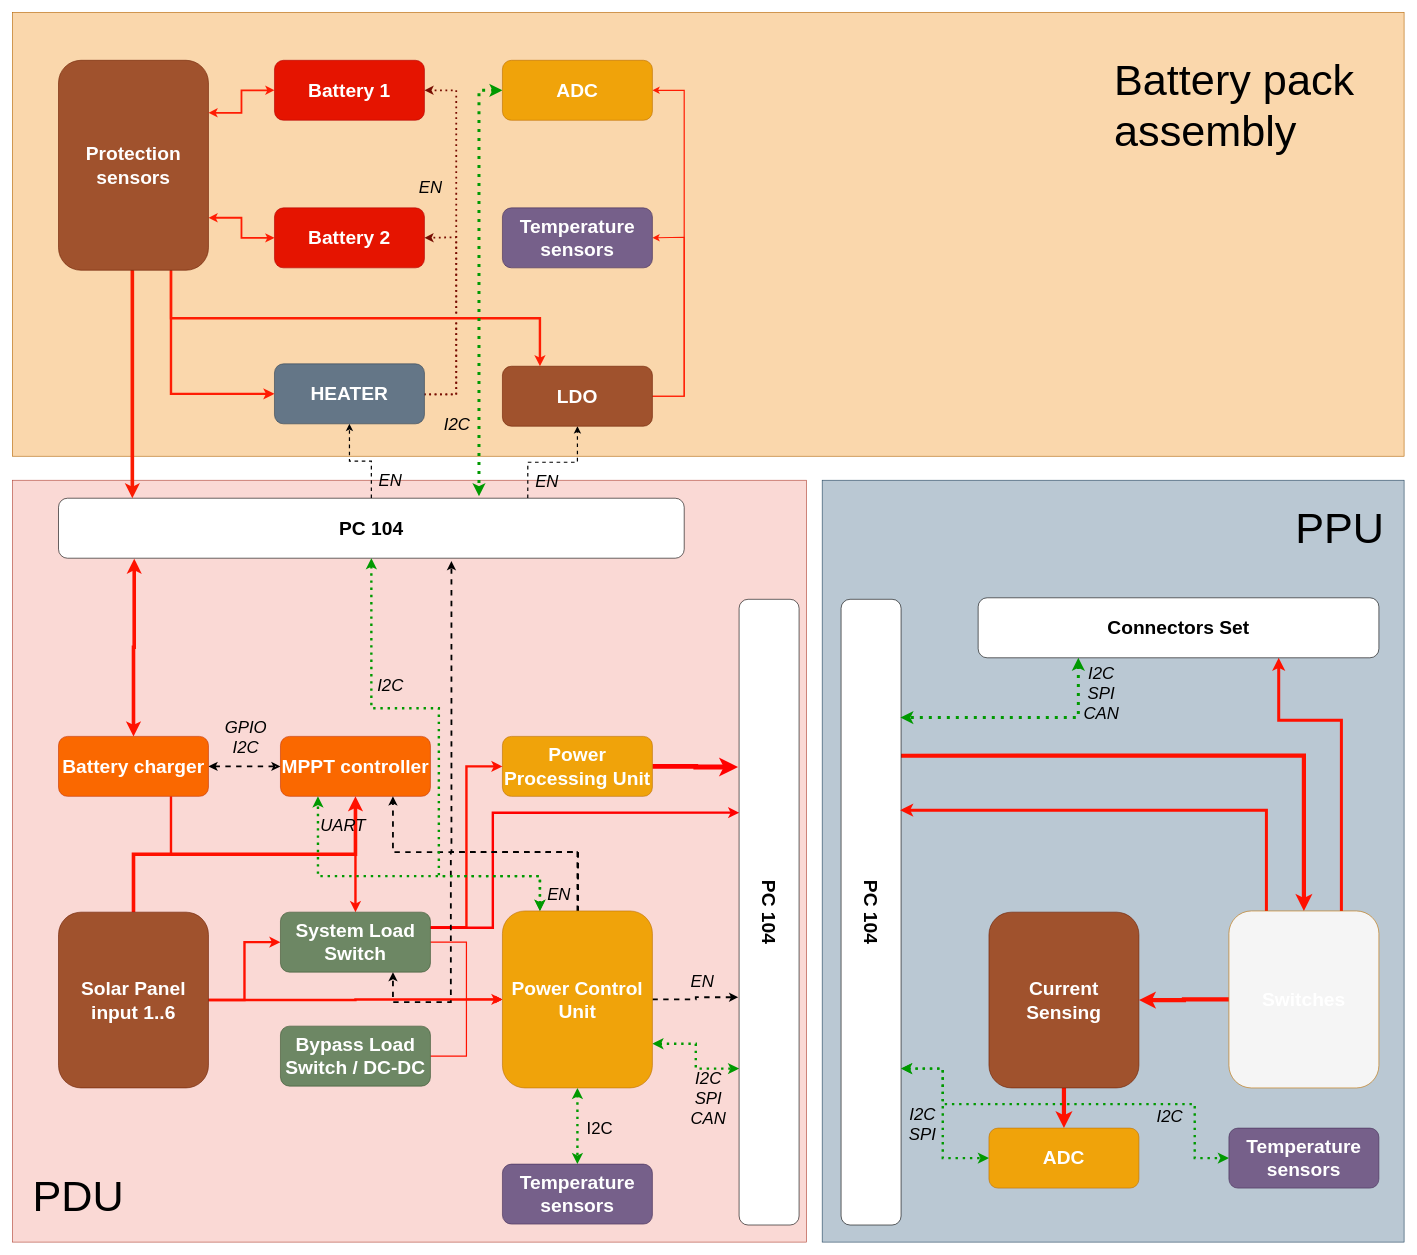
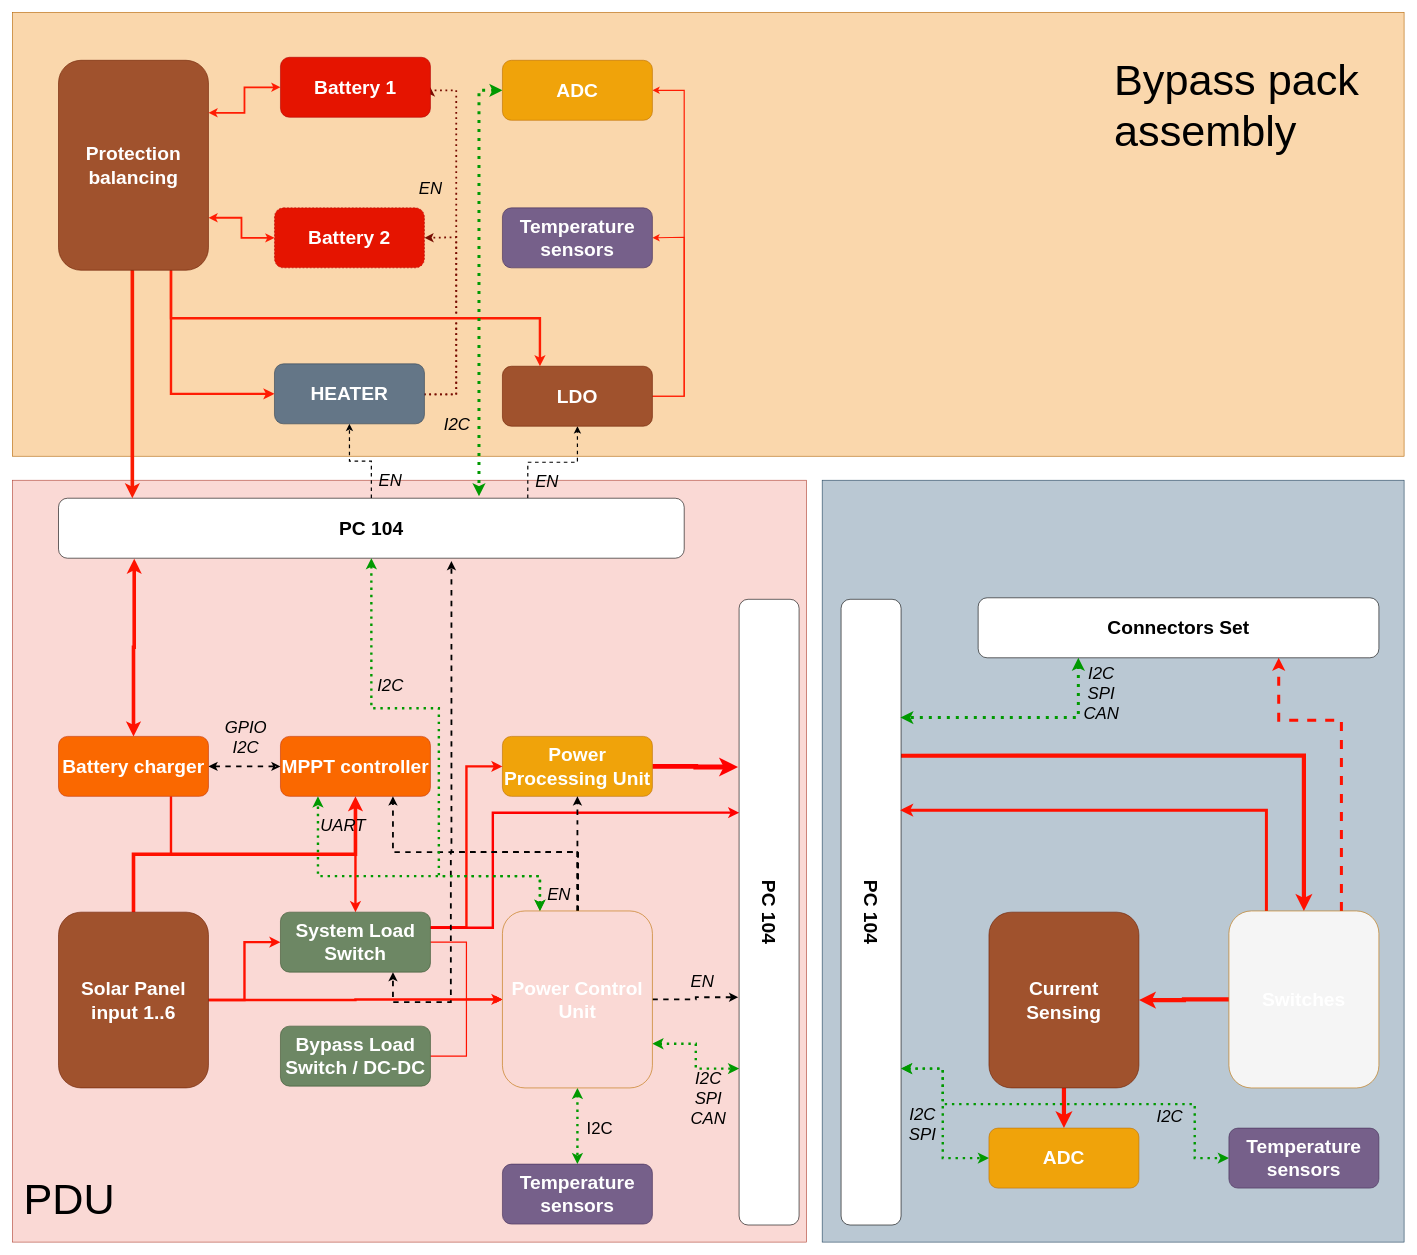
node "Battery pack assembly": label "Battery pack assembly" -> "Bypass pack assembly"
node "Battery 1": moved (350, 90) -> (356, 87)
node "Protection sensors": label "Protection sensors" -> "Protection balancing"
node "Battery 2": style solid -> dashed
node "PPU": removed
edge "Switches" -> "Connectors Set": style solid -> dashed
edge "Power Control Unit" -> "Power Processing Unit": added
node "Power Control Unit": fillcolor #f0a30a -> #fad9d5
node "PDU": moved (83, 1195) -> (74, 1198)
